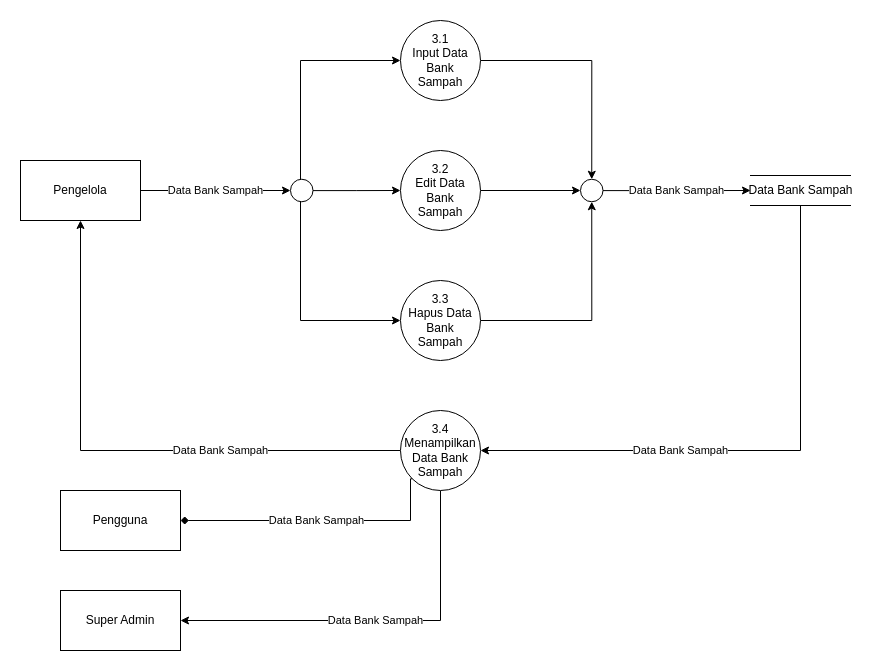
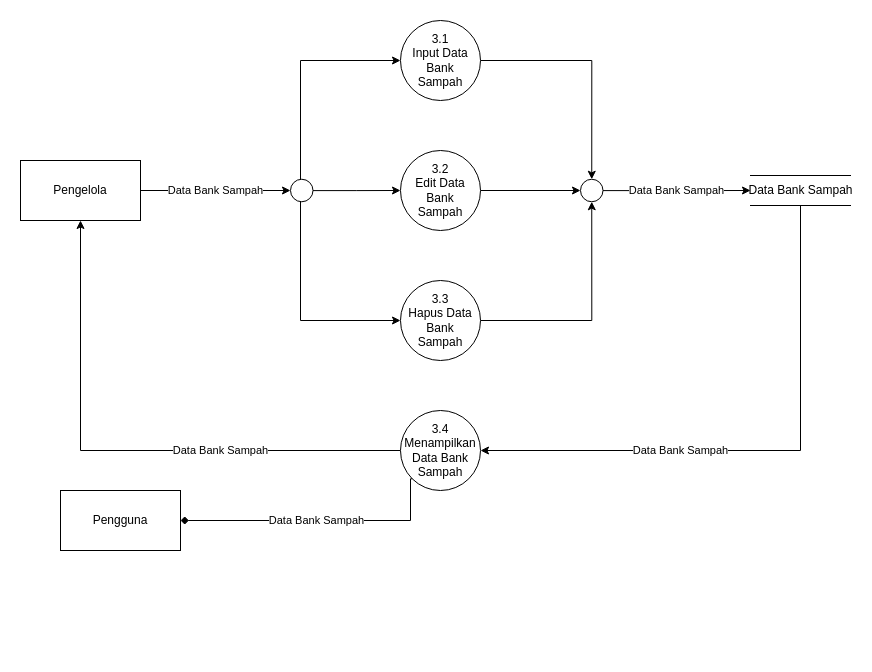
node "Super Admin": removed
edge "3.4 Menampilkan Data Bank Sampah" -> "Super Admin": removed, label "Data Bank Sampah"
